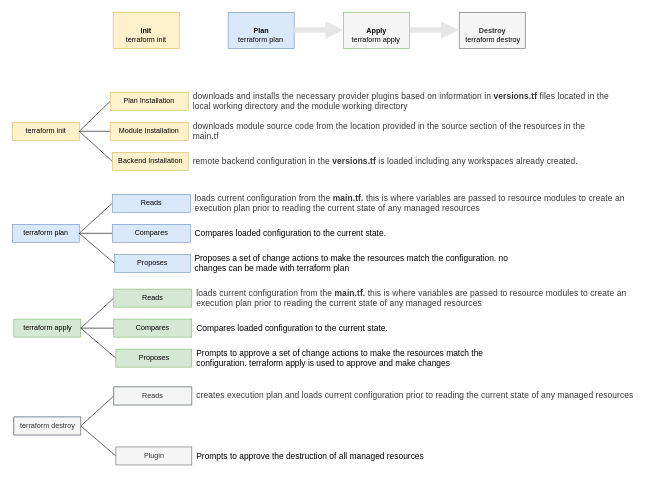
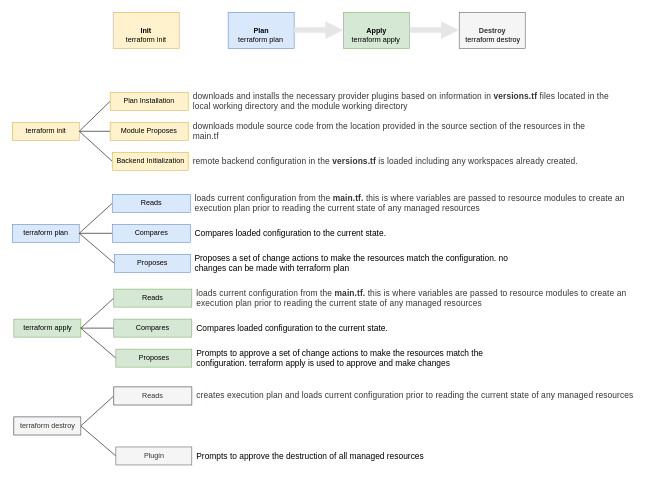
node "Apply": fillcolor #f5f5f5 -> #d5e8d4
node "Module Installation": label "Module Installation" -> "Module Proposes"
node "Backend Installation": label "Backend Installation" -> "Backend Initialization"
